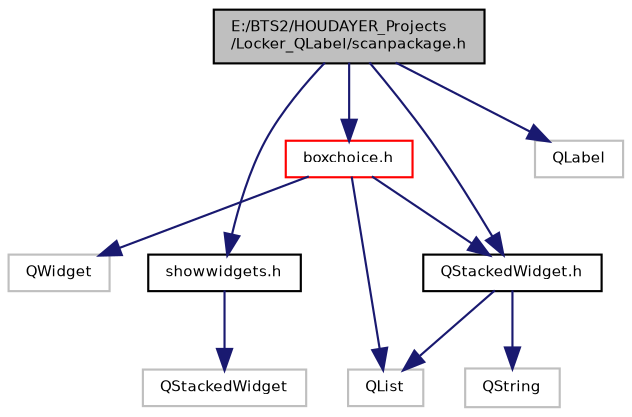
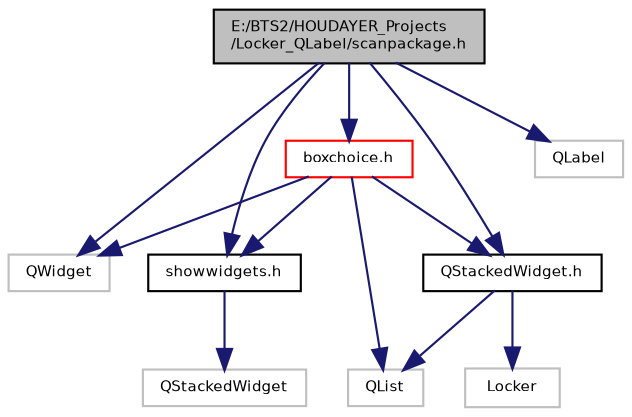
edge "E:/BTS2/HOUDAYER_Projects /Locker_QLabel/scanpackage.h" -> "QWidget": added
edge "boxchoice.h" -> "showwidgets.h": added
node "QString": label "QString" -> "Locker"
